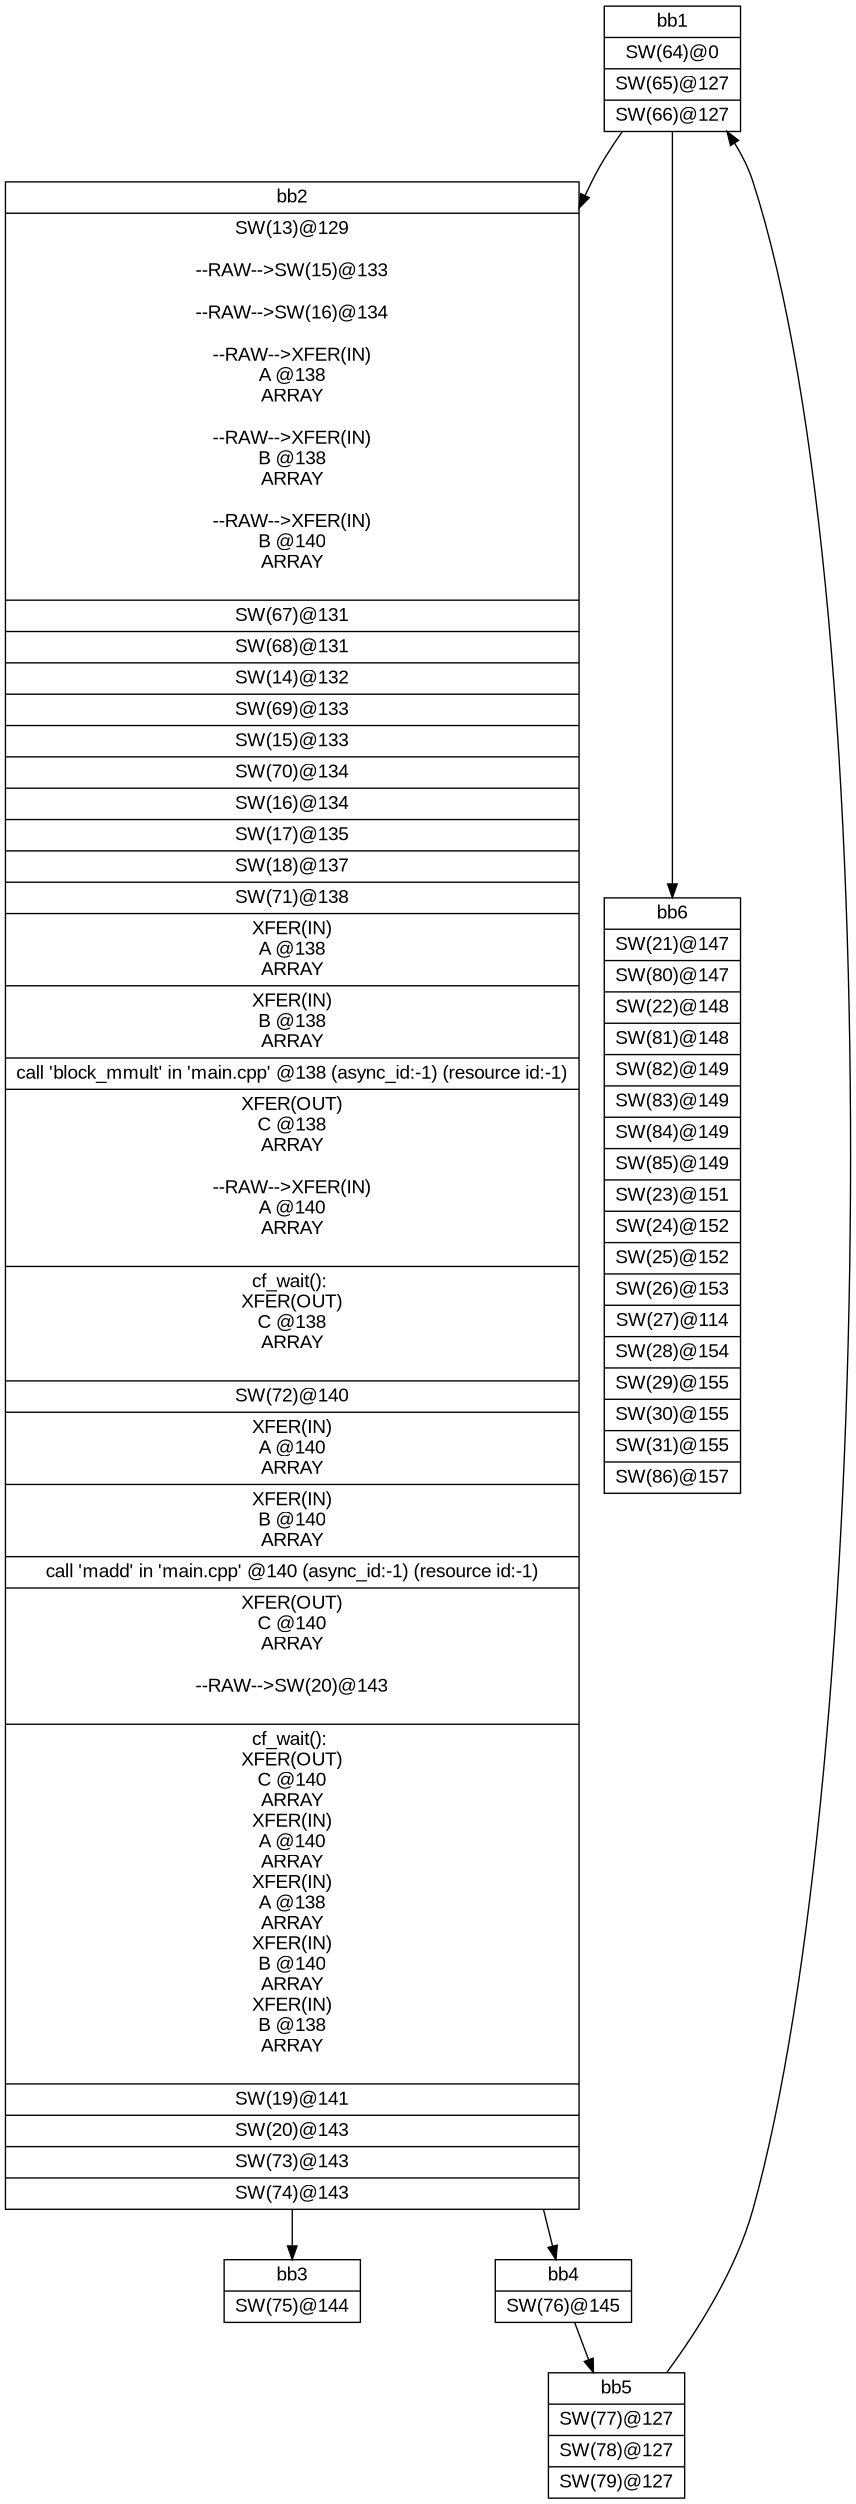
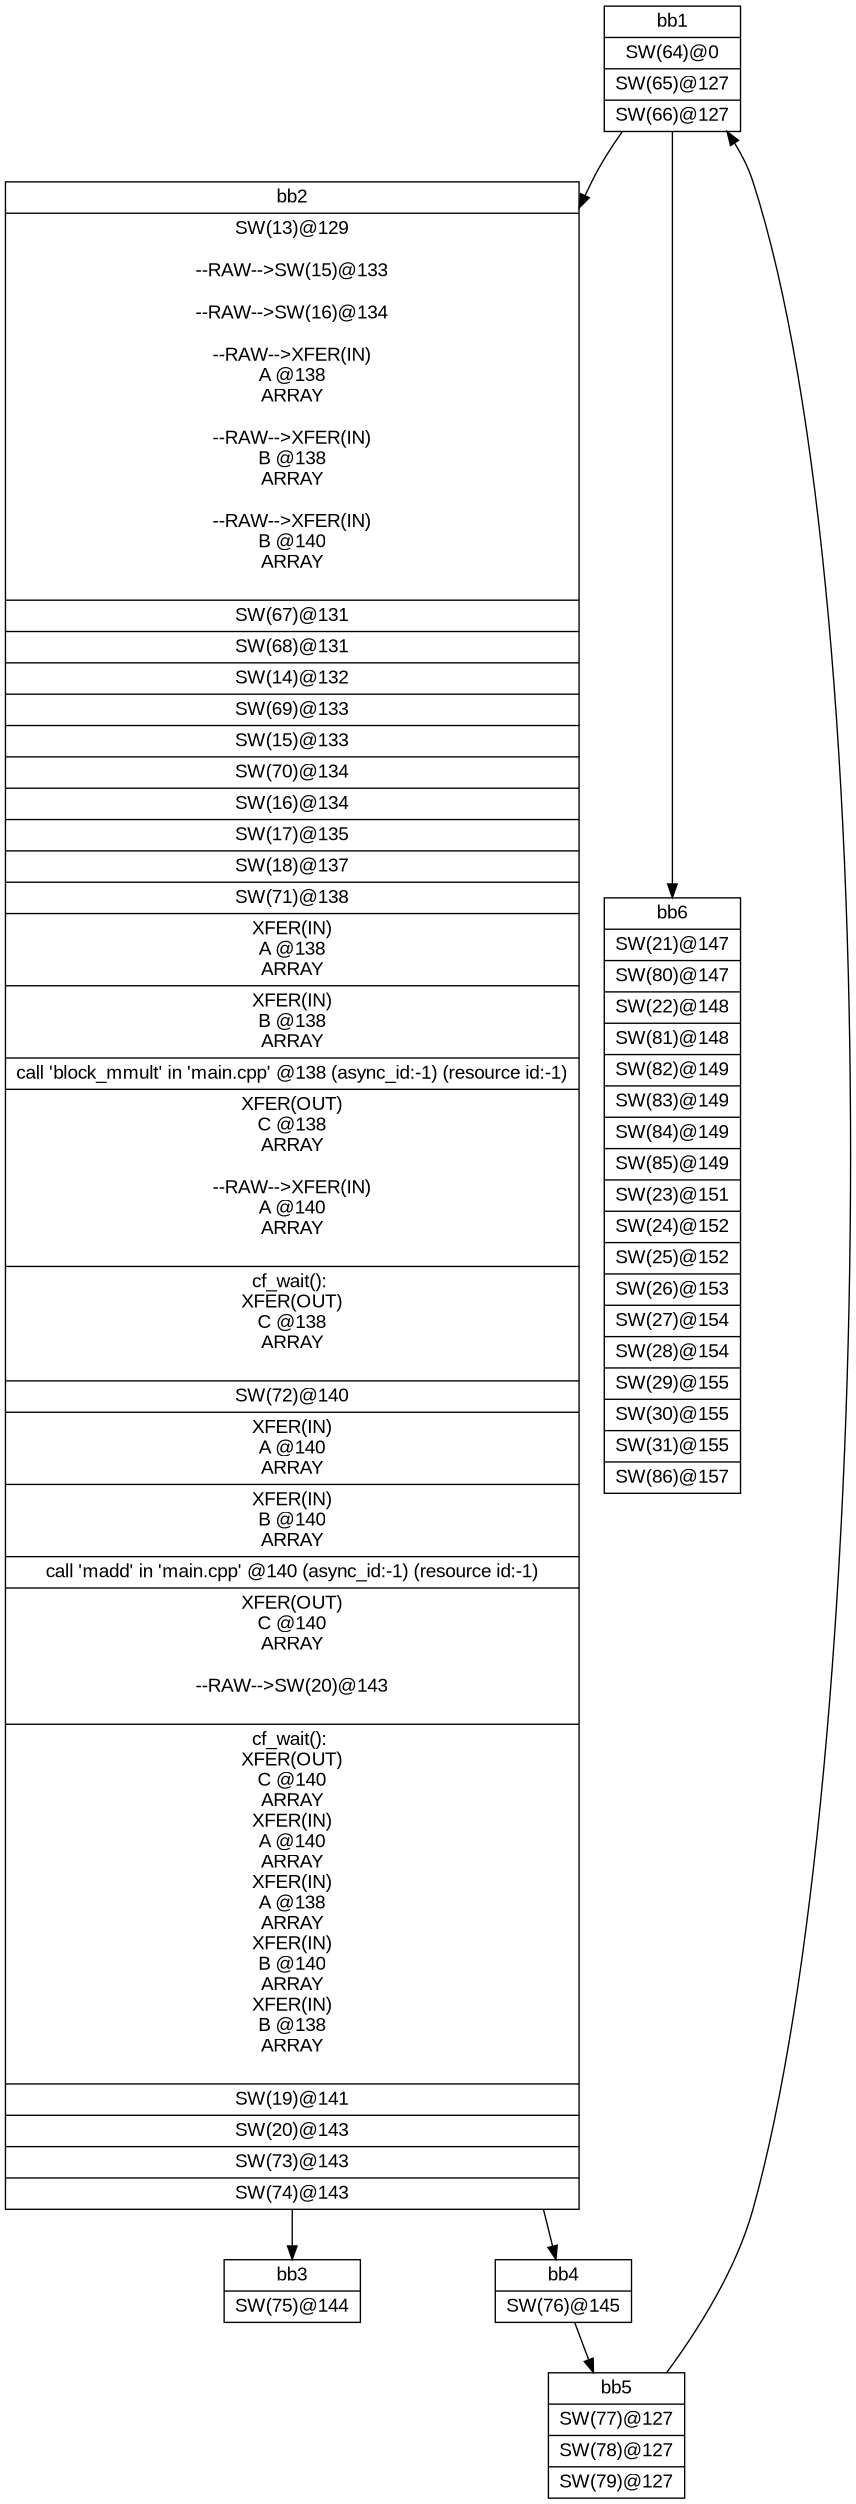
node "bb6": text "SW(27)@114" -> "SW(27)@154"
